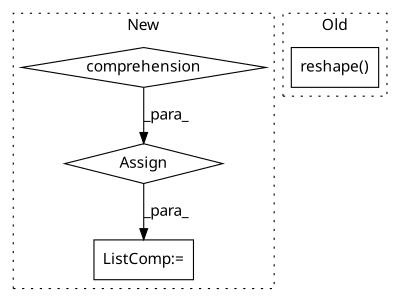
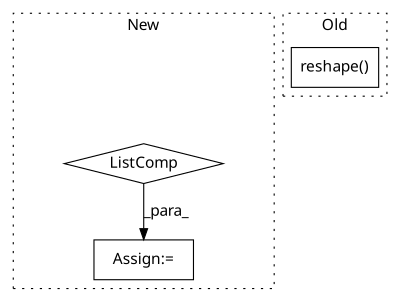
node "comprehension": removed
node "Assign": label "Assign" -> "ListComp"
node "ListComp:=": label "ListComp:=" -> "Assign:="
